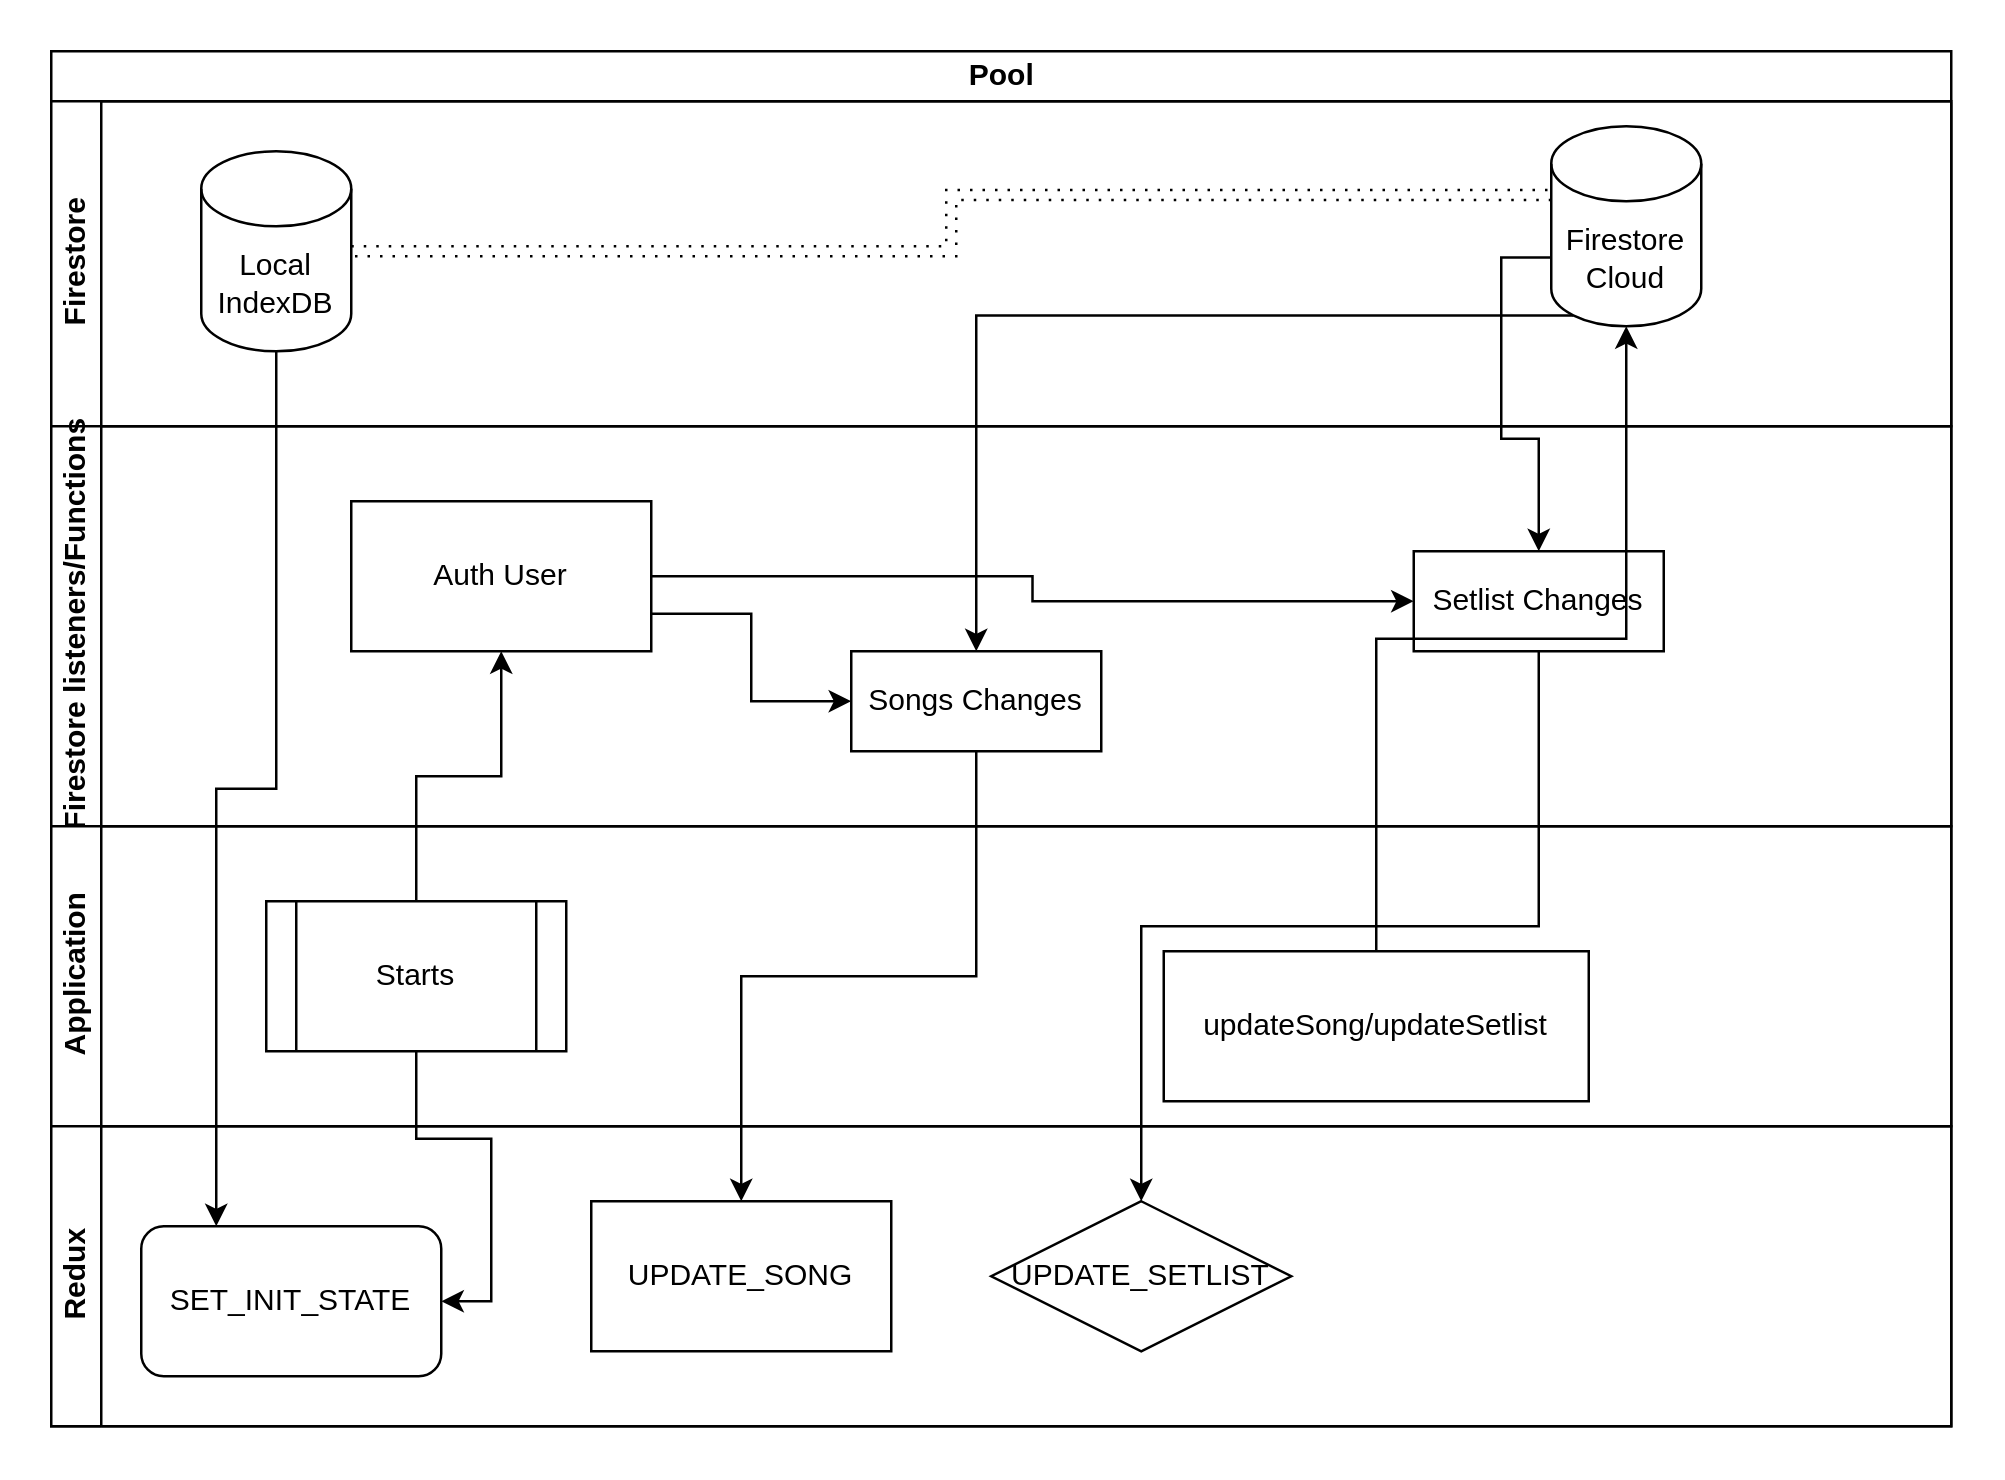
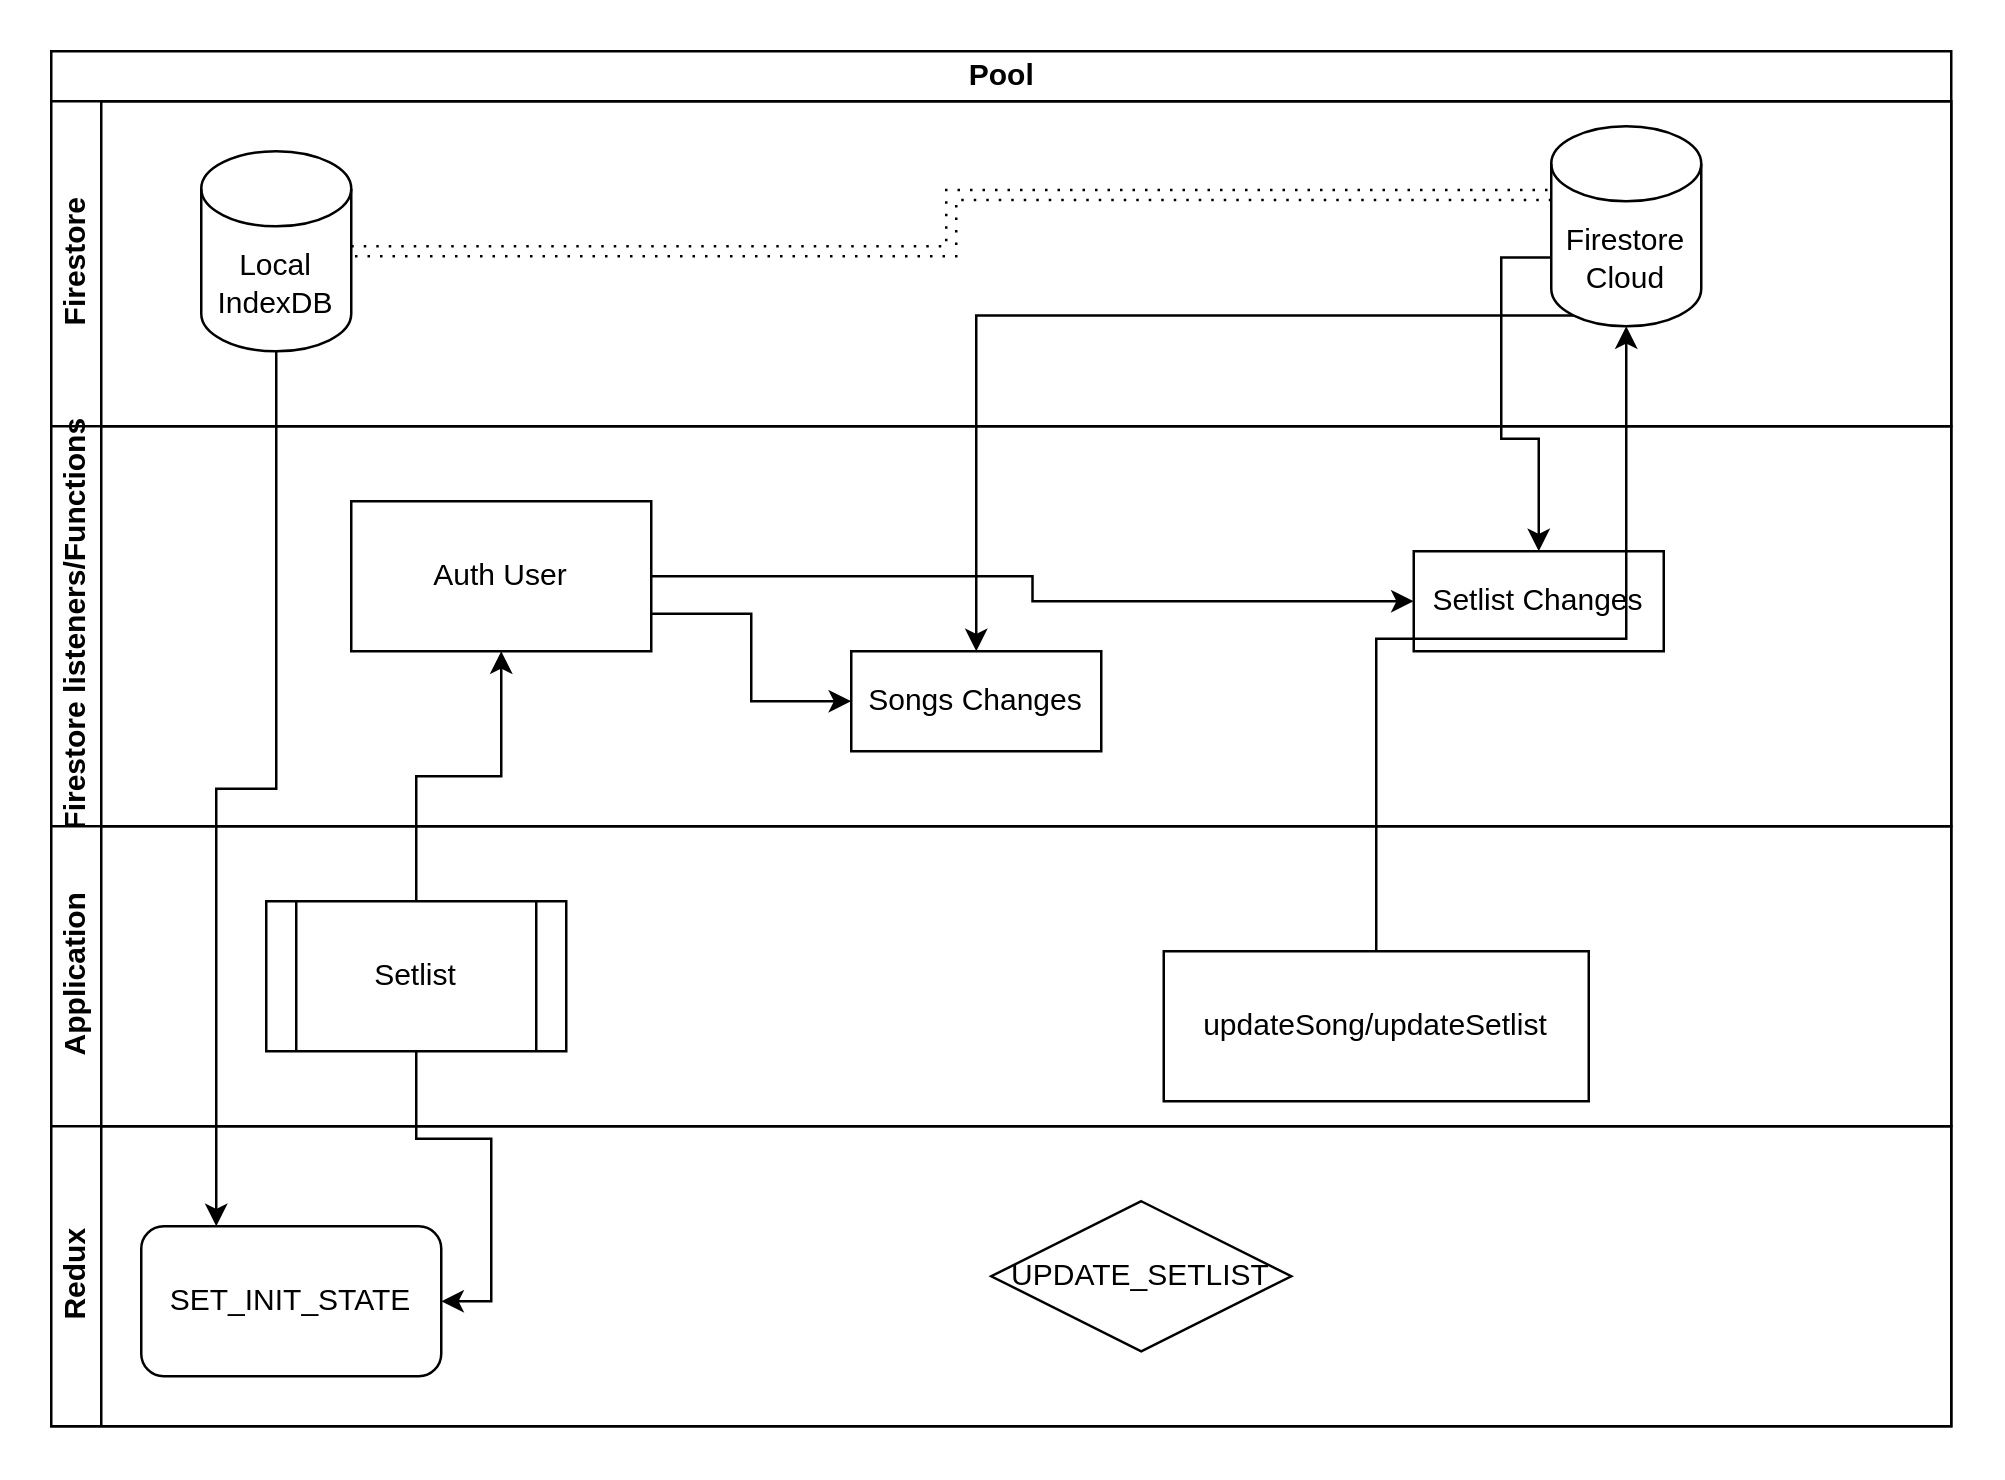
edge "Setlist Changes" -> "UPDATE_SETLIST": removed
node "Starts": label "Starts" -> "Setlist"
edge "Songs Changes" -> "UPDATE_SONG": removed
node "UPDATE_SONG": removed
